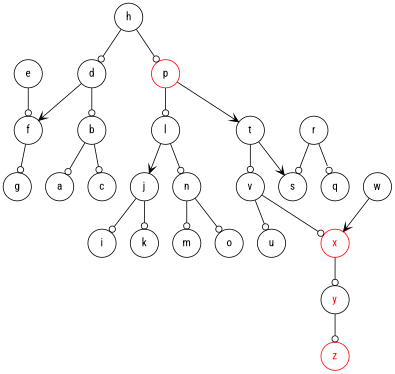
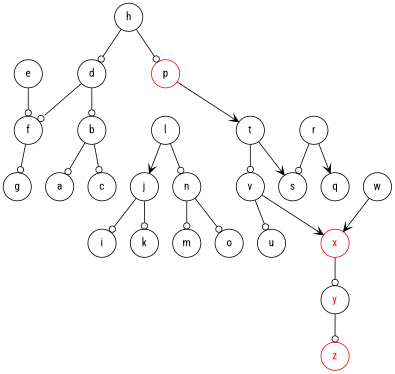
edge "p" -> "l": removed
edge "d" -> "f": arrowhead vee -> odot
edge "r" -> "q": arrowhead odot -> vee
edge "v" -> "x": arrowhead odot -> vee
